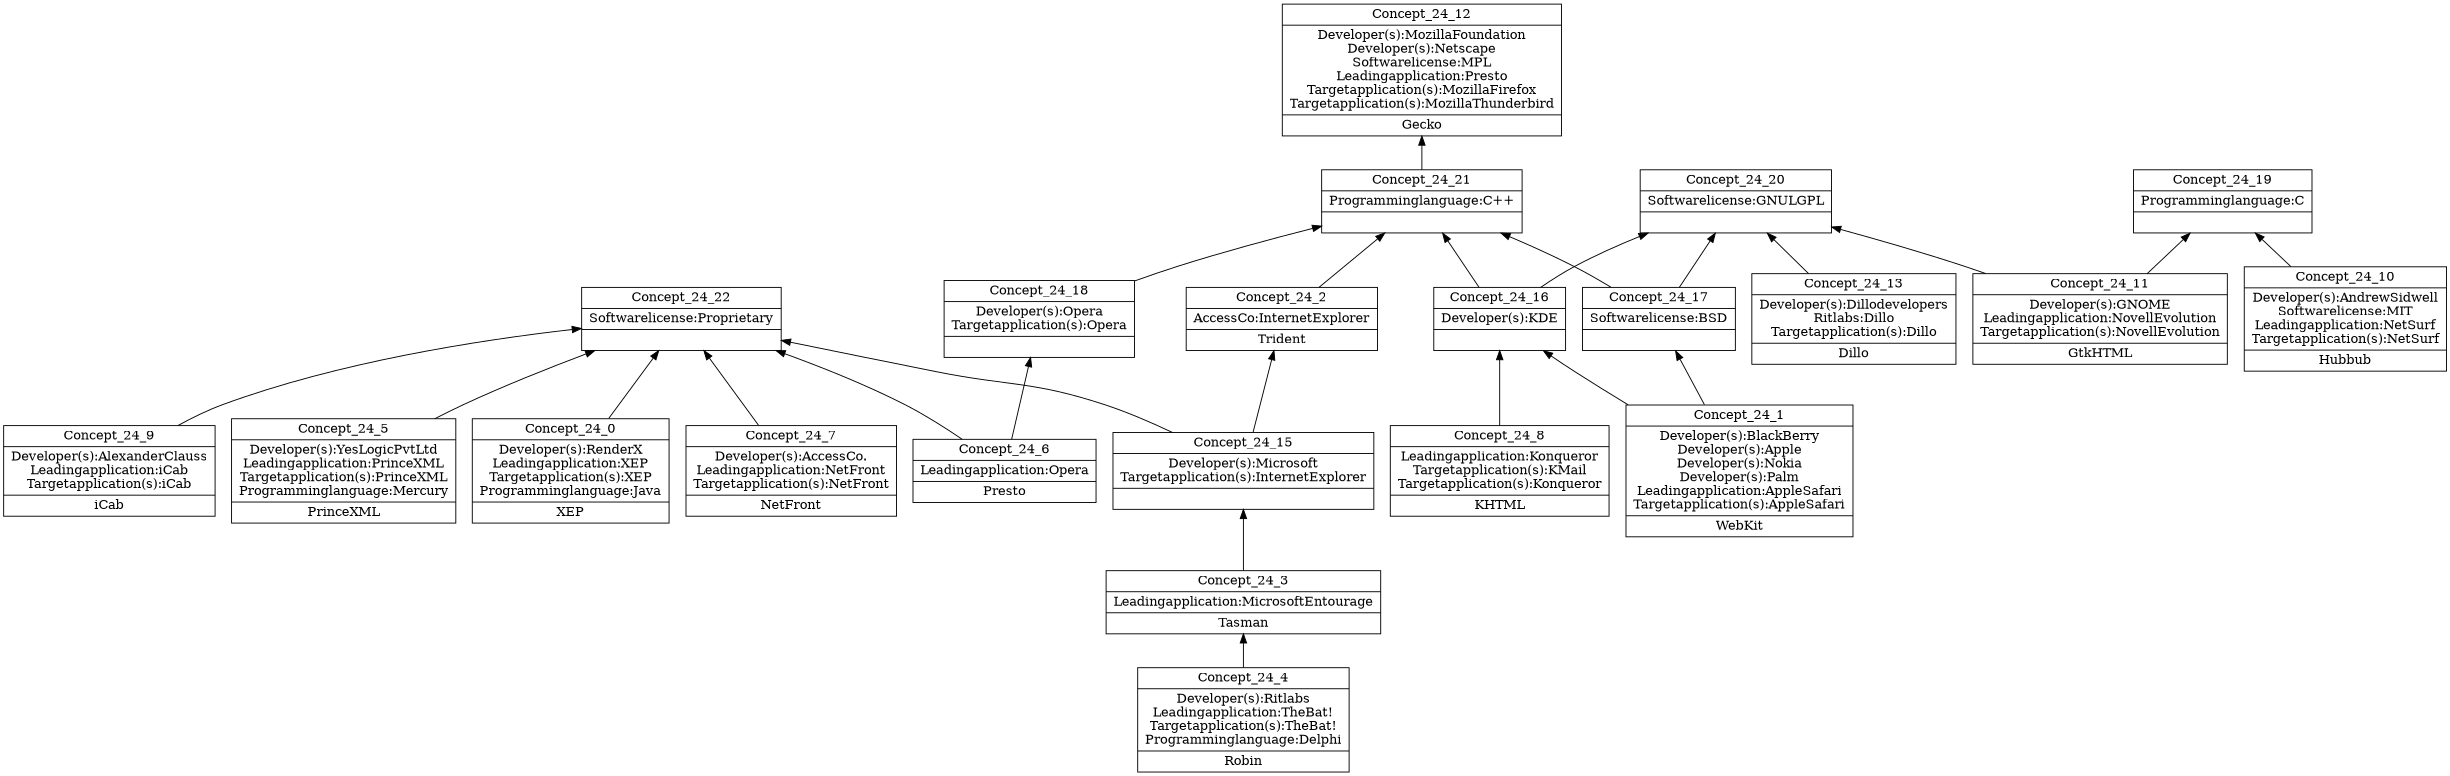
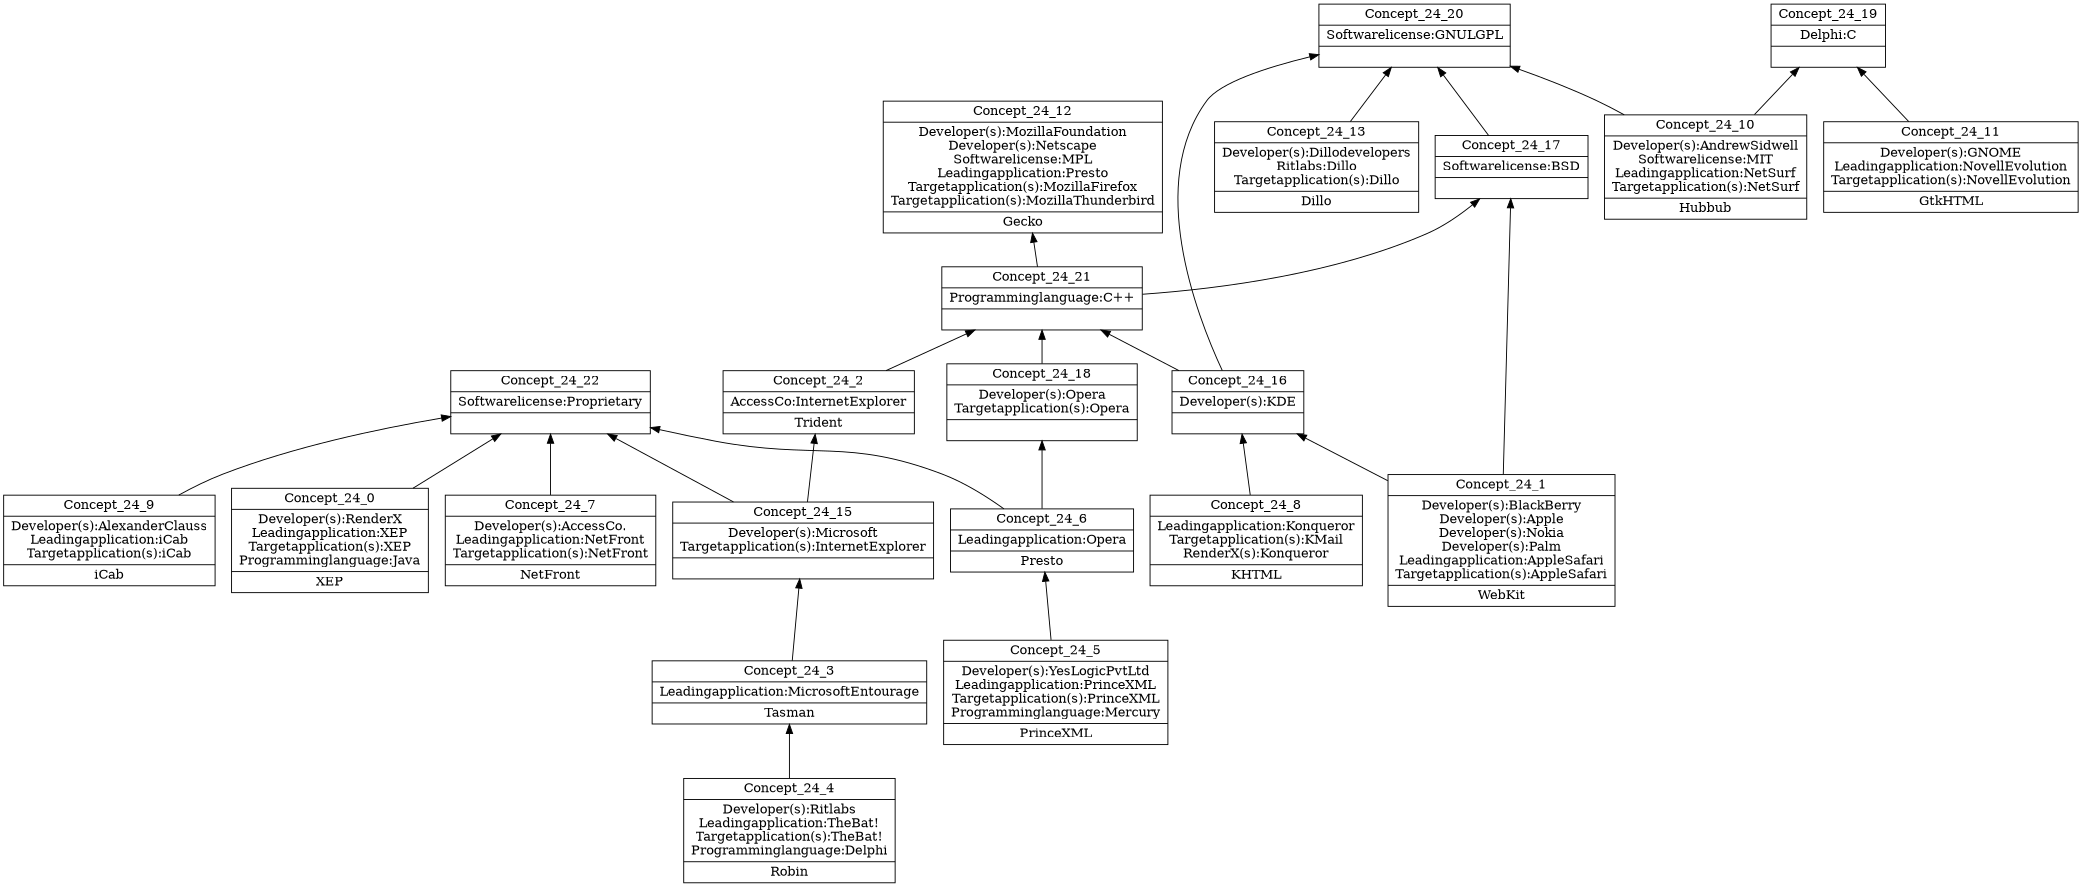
node "Concept_24_19": text "Programminglanguage:C" -> "Delphi:C"
edge "Concept_24_11" -> "Concept_24_20": now "Concept_24_10" -> "Concept_24_20"
edge "Concept_24_17" -> "Concept_24_21": reversed
edge "Concept_24_5" -> "Concept_24_22": now "Concept_24_5" -> "Concept_24_6"
node "Concept_24_8": text "Targetapplication(s):Konqueror" -> "RenderX(s):Konqueror"
